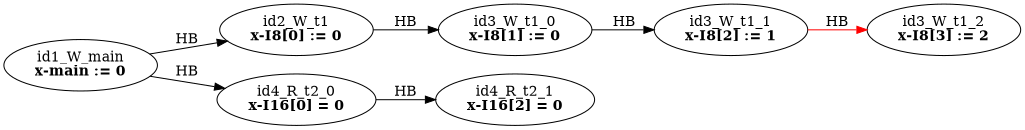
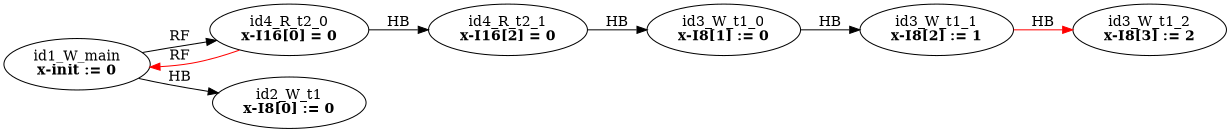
edge "id2_W_t1" -> "id3_W_t1_0": now "id4_R_t2_1" -> "id3_W_t1_0"
edge "id4_R_t2_0" -> "id1_W_main": added, label "RF"
node "id1_W_main": text "x-main := 0" -> "x-init := 0"
edge "id1_W_main" -> "id4_R_t2_0": label "HB" -> "RF"
